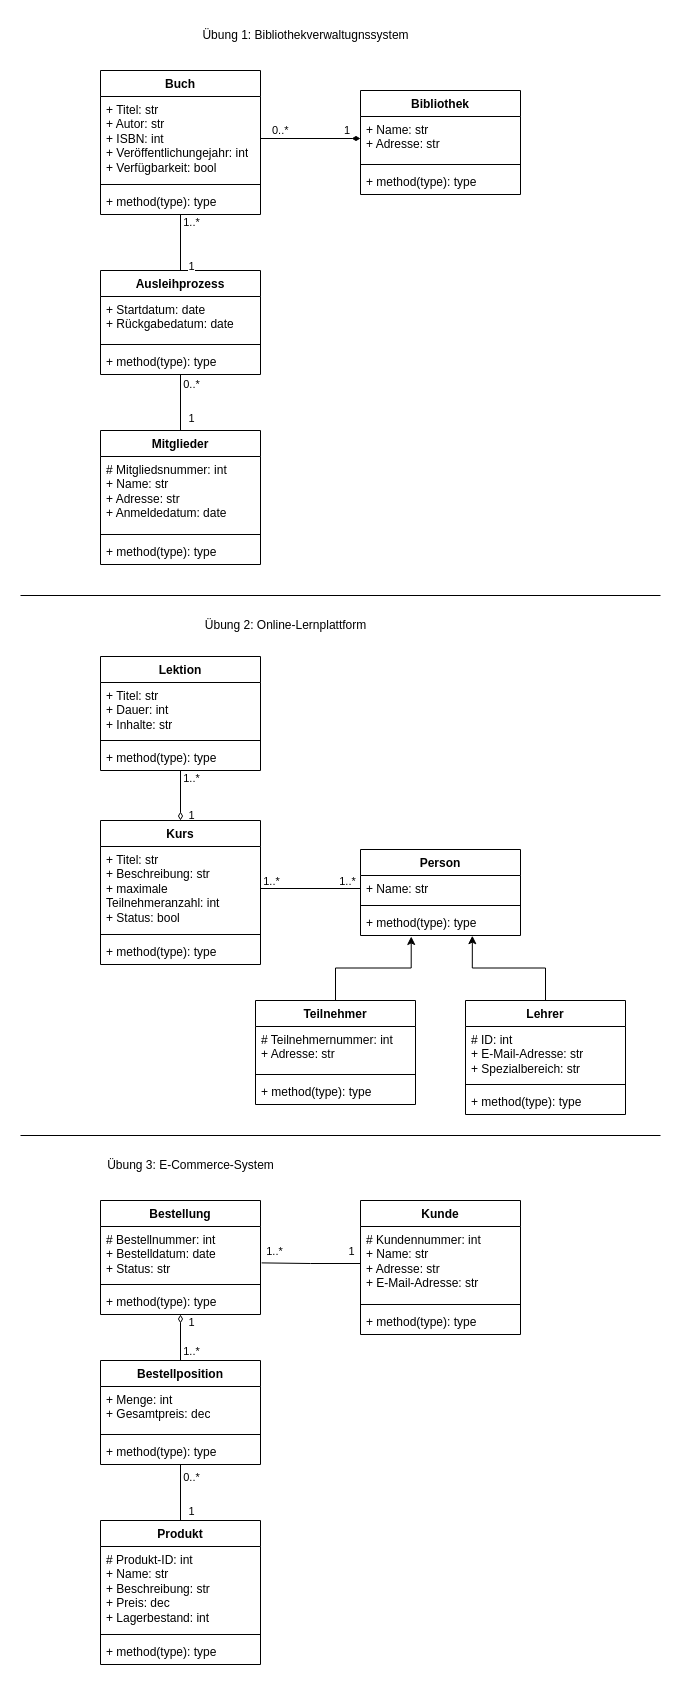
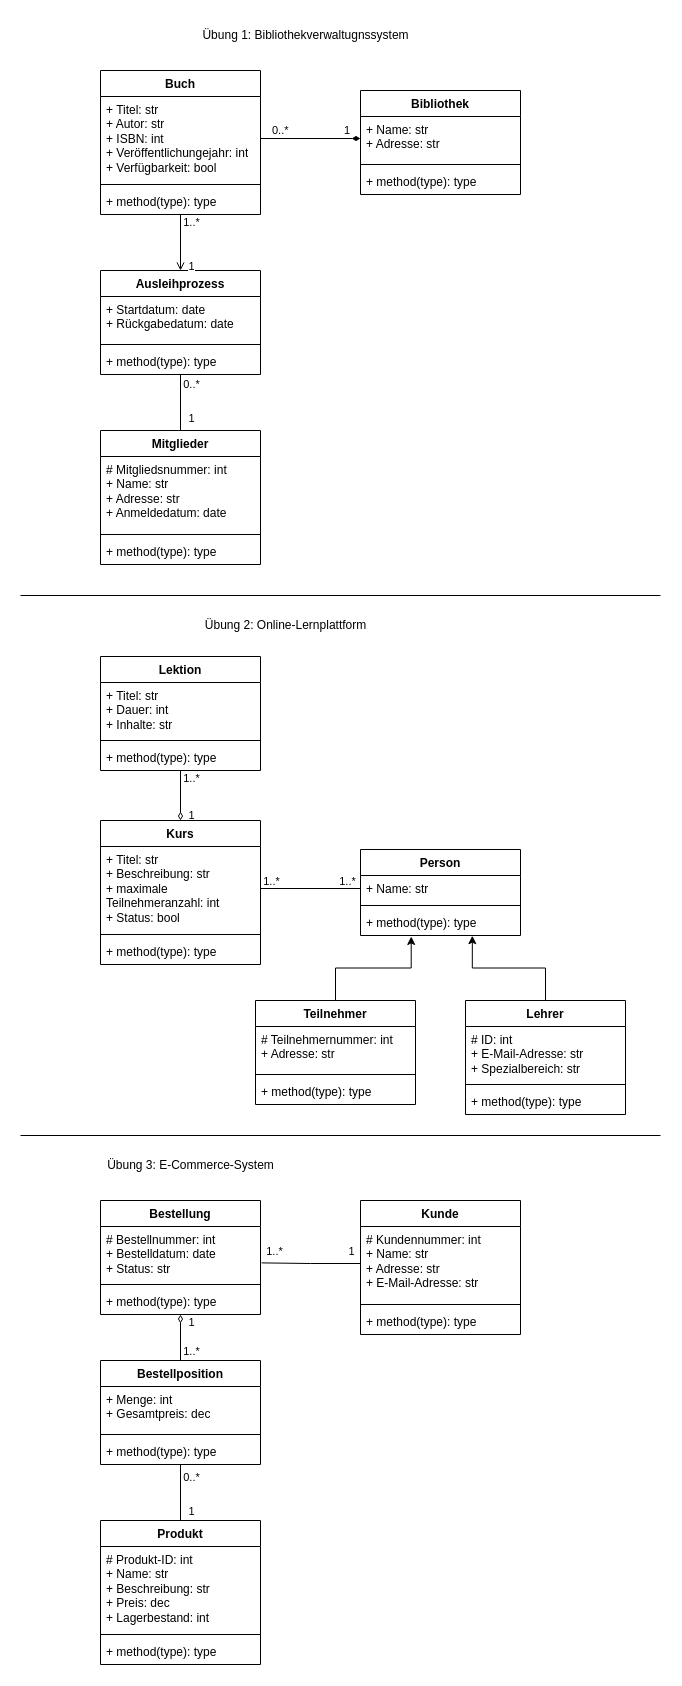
edge "Buch" -- "Ausleihprozess": arrowhead none -> open
